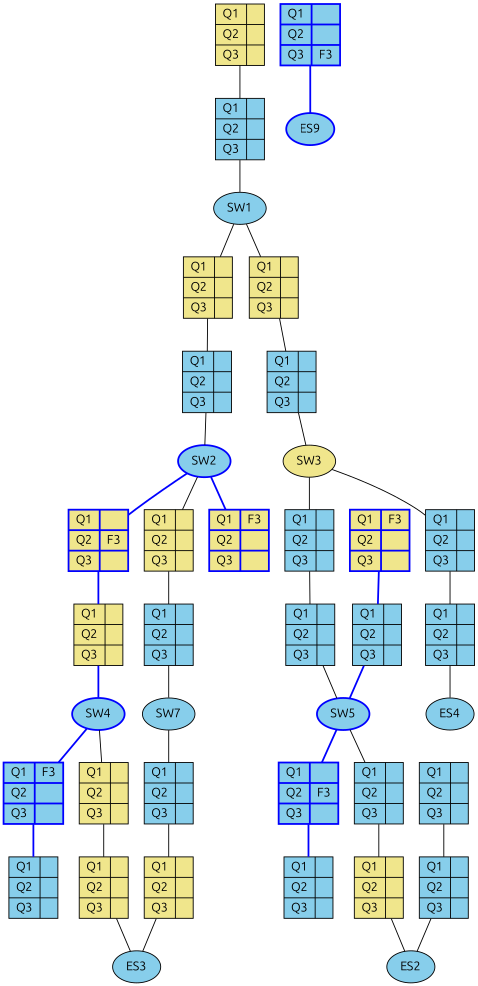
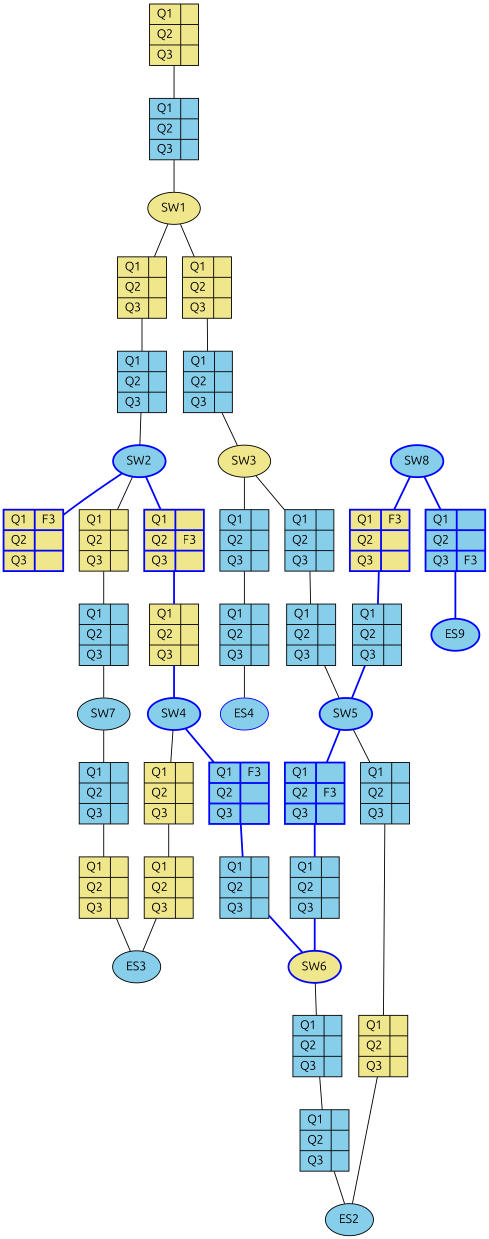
node "SW1": fillcolor skyblue -> khaki
node "SW8": added
node "ES4": color black -> blue
node "SW6": added
